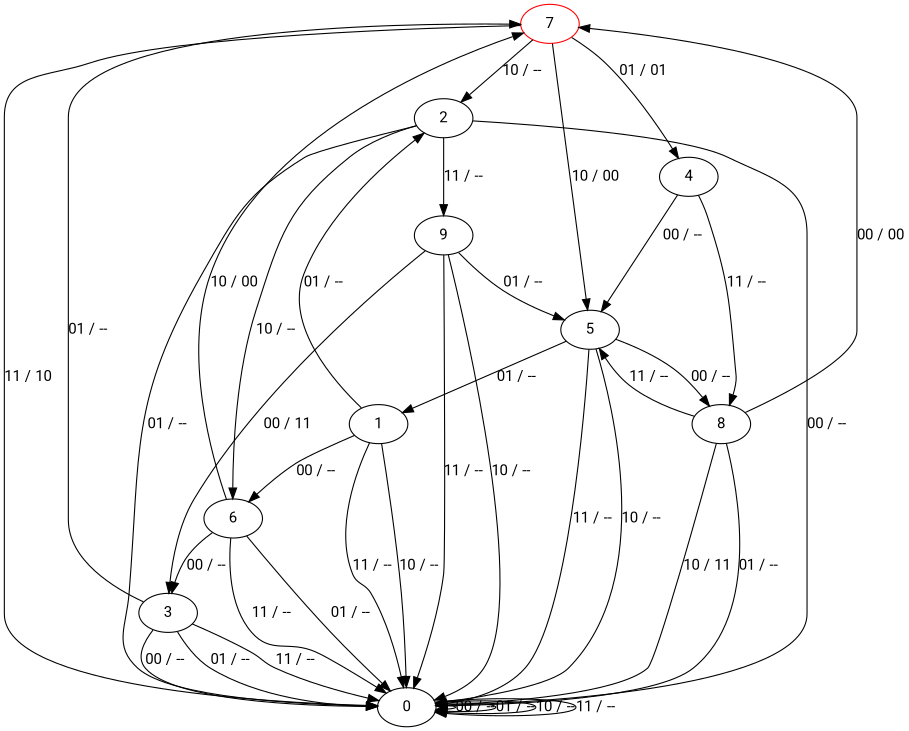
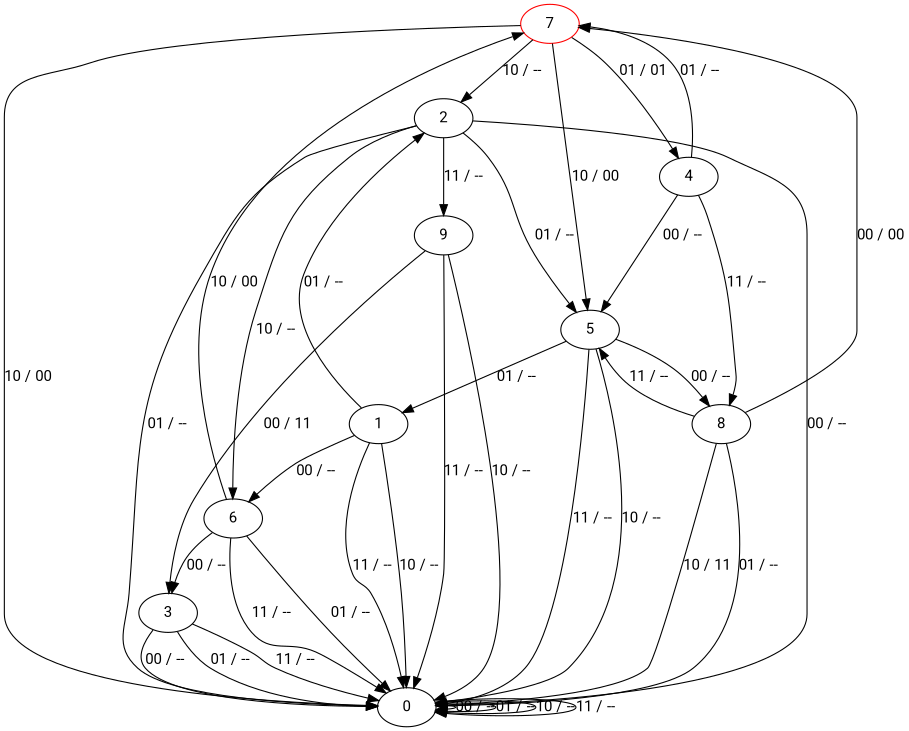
edge "3" -> "7": now "4" -> "7"
edge "9" -> "5": now "2" -> "5"
edge "7" -> "0": label "11 / 10" -> "10 / 00"
